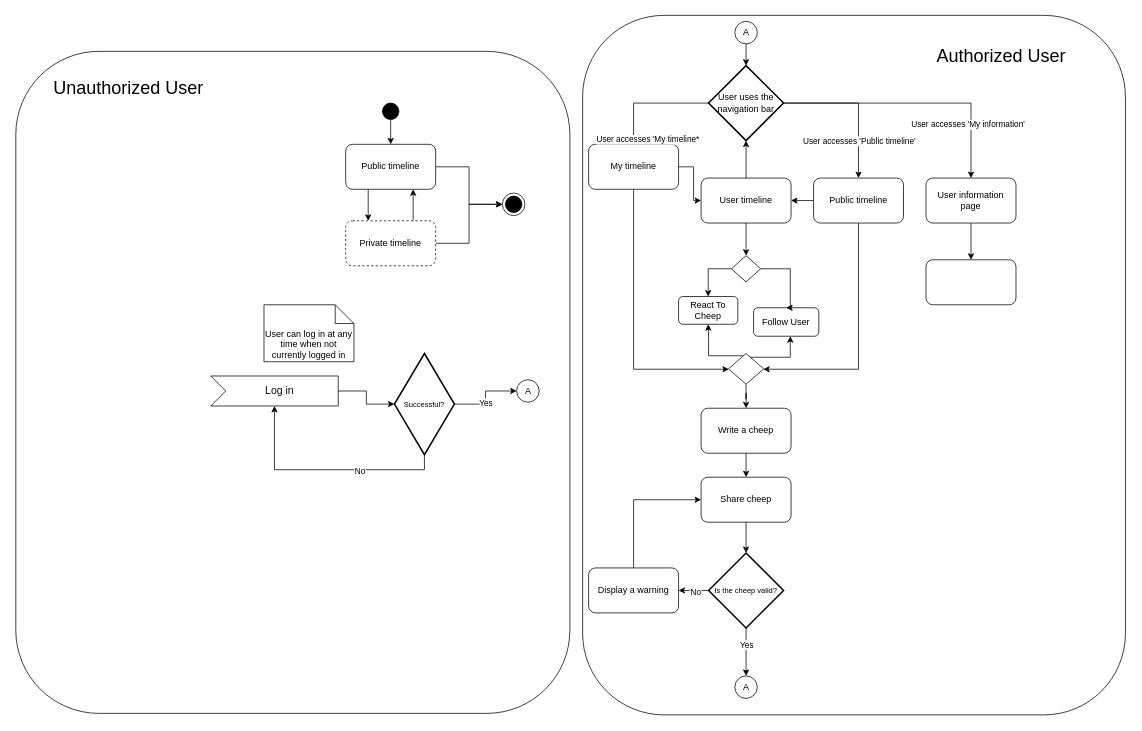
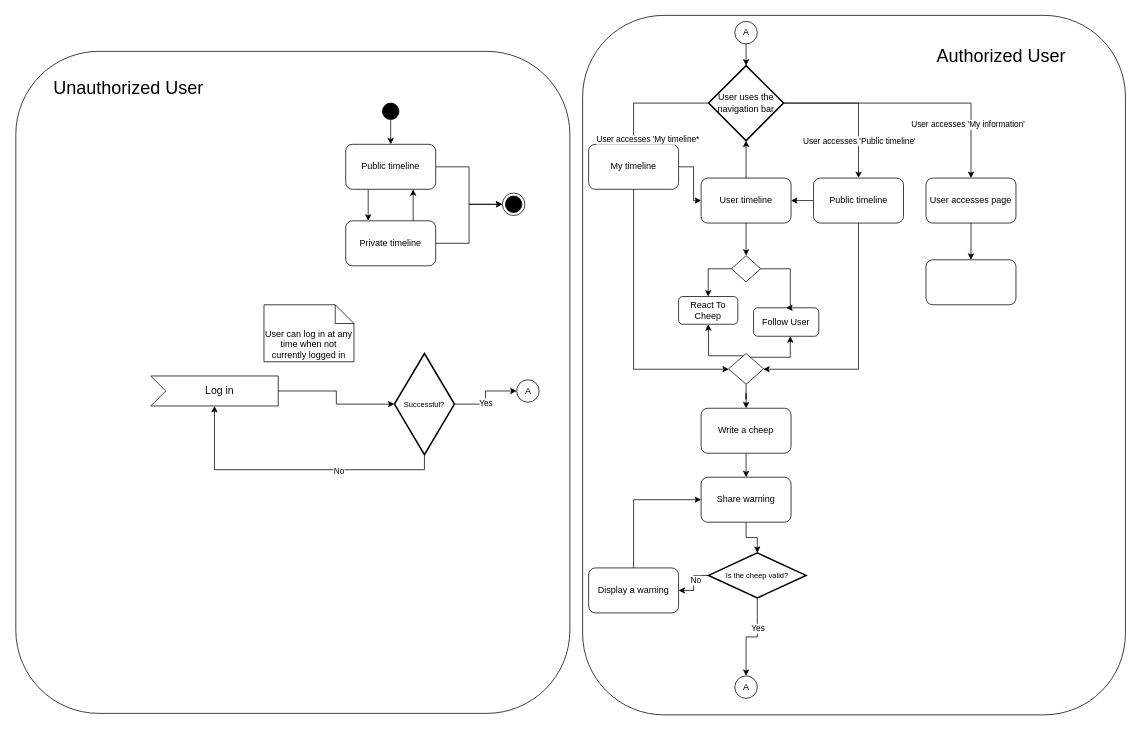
node "User information page": label "User information page" -> "User accesses page"
node "Private timeline": style dashed -> solid
node "Log in": moved (274, 391) -> (214, 391)
node "Share cheep": label "Share cheep" -> "Share warning"
node "Is the cheep valid?": size 75x75 -> 98x45
